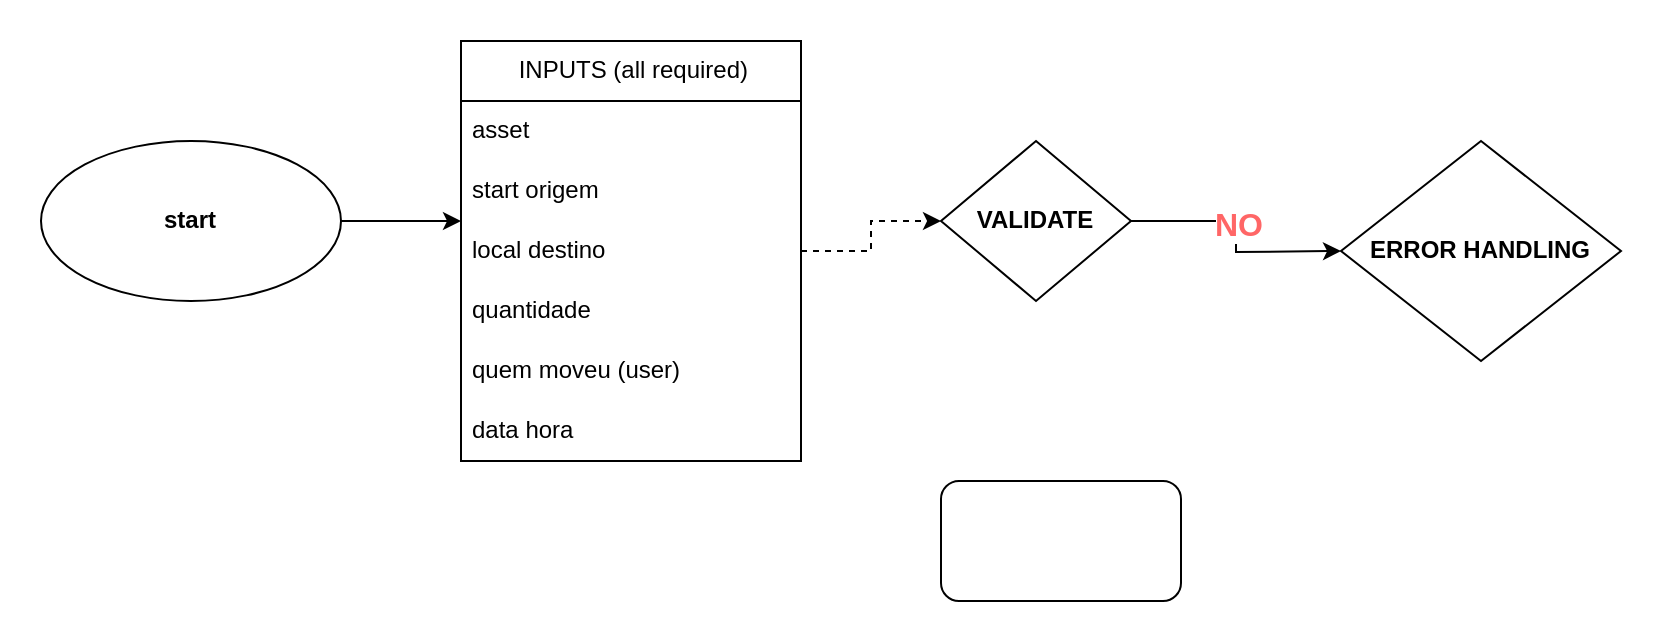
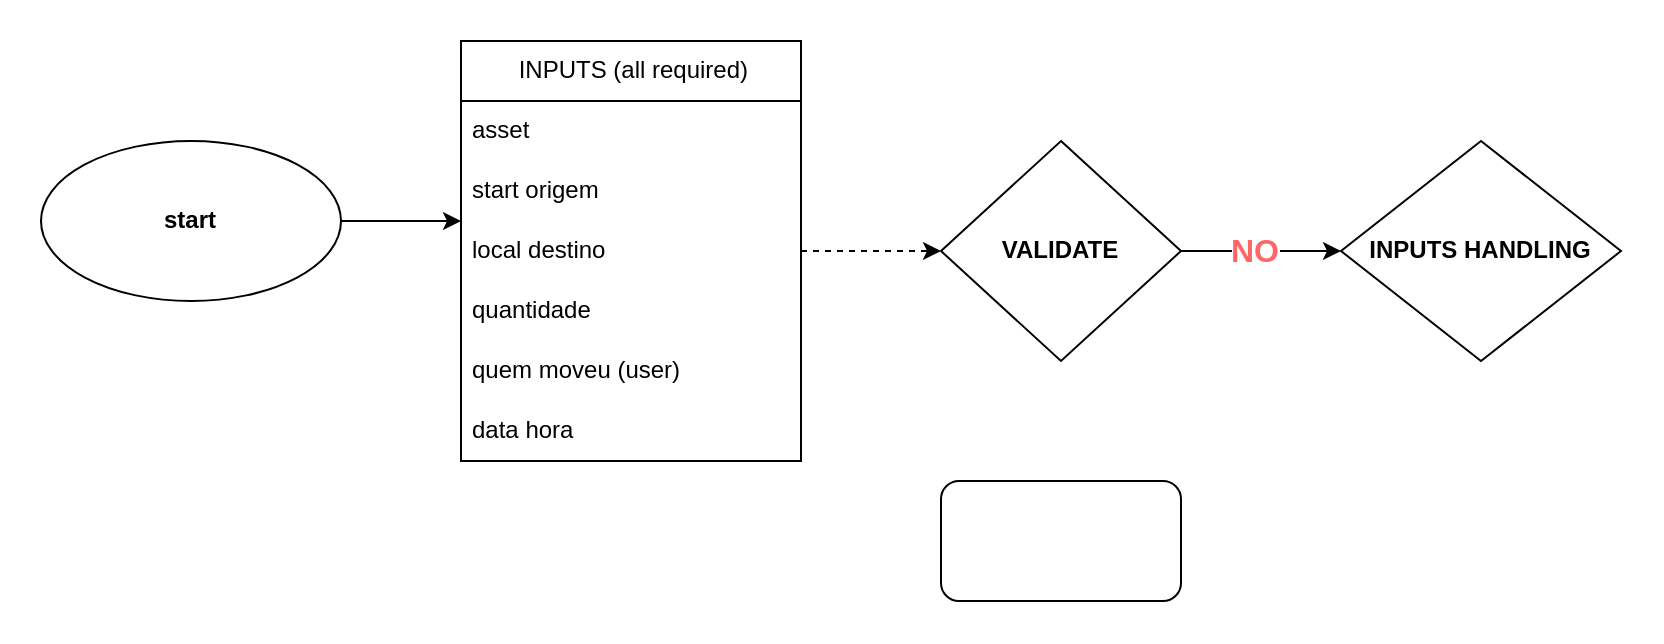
node "VALIDATE": size 190x160 -> 240x220
node "ERROR HANDLING": label "ERROR HANDLING" -> "INPUTS HANDLING"
